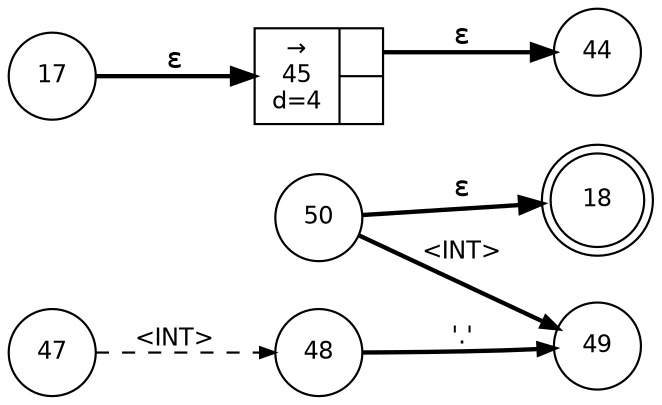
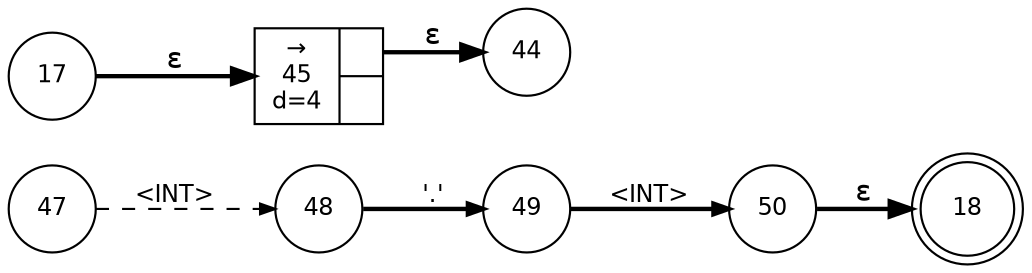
edge "50" -> "49": reversed
